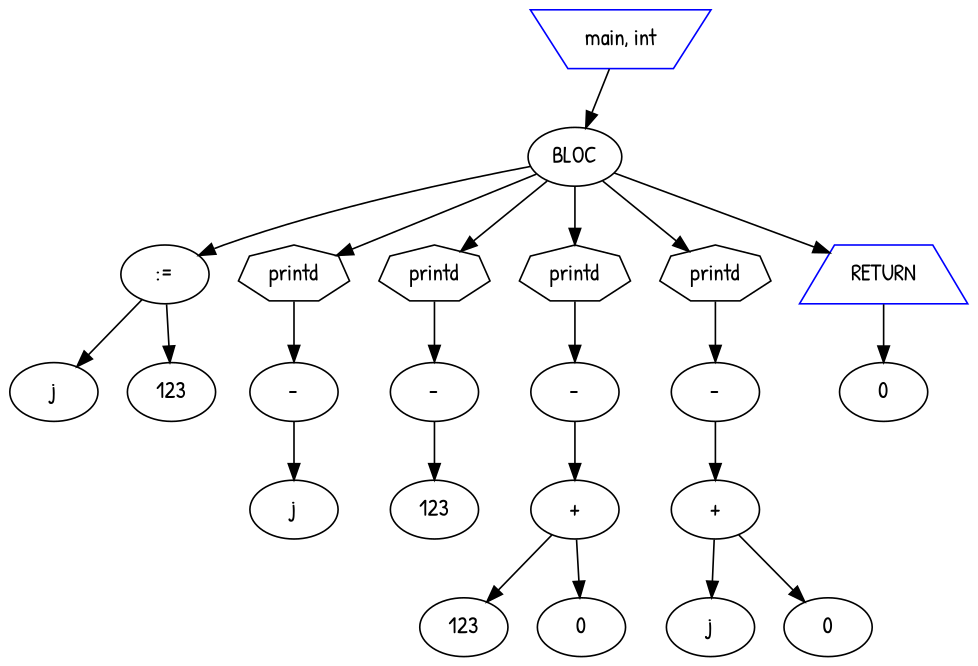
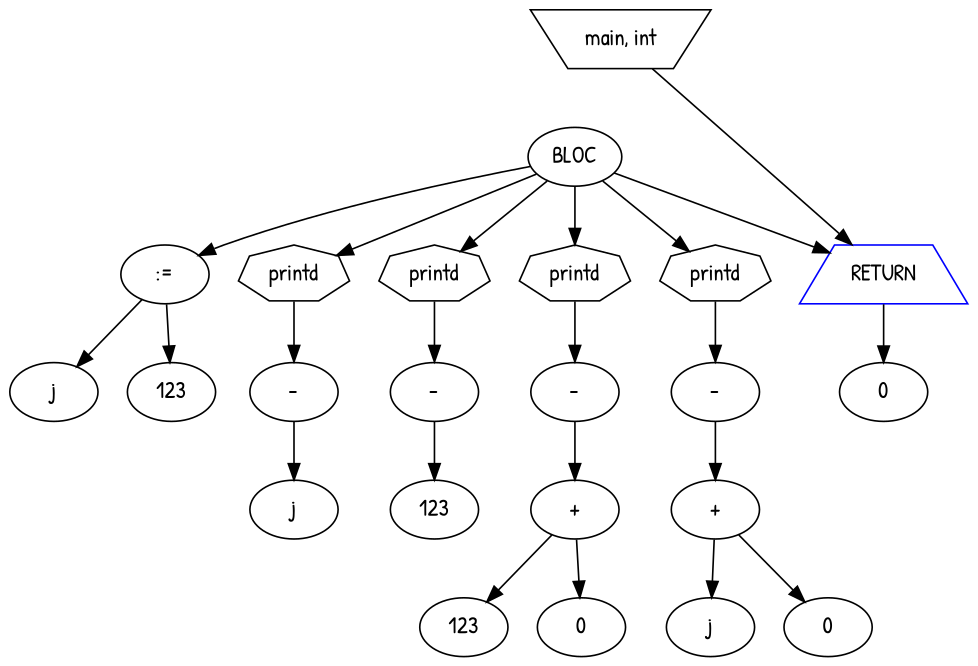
node "main, int": color blue -> black
edge "main, int" -> "BLOC": now "main, int" -> "RETURN"
